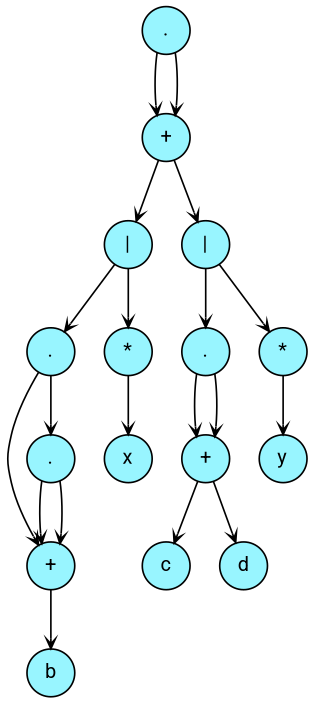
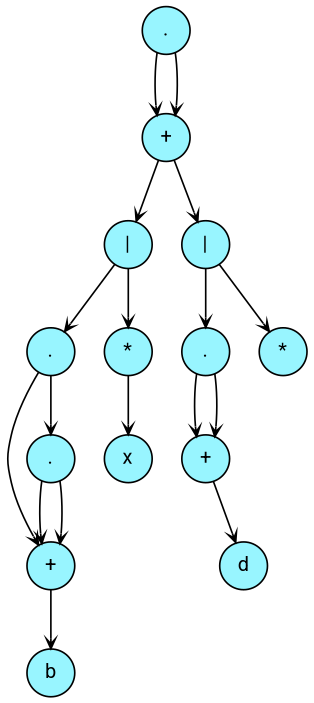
node "y": removed
node "c": removed
